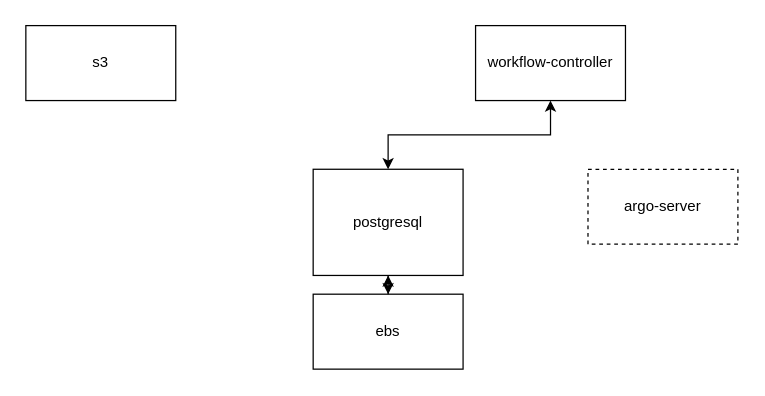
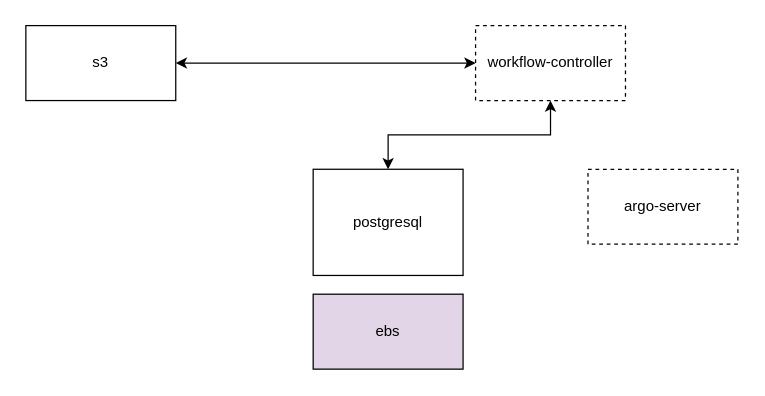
edge "s3" -- "workflow-controller": added
node "workflow-controller": style solid -> dashed
edge "postgresql" -- "ebs": removed
node "ebs": fillcolor #ffffff -> #e1d5e7
